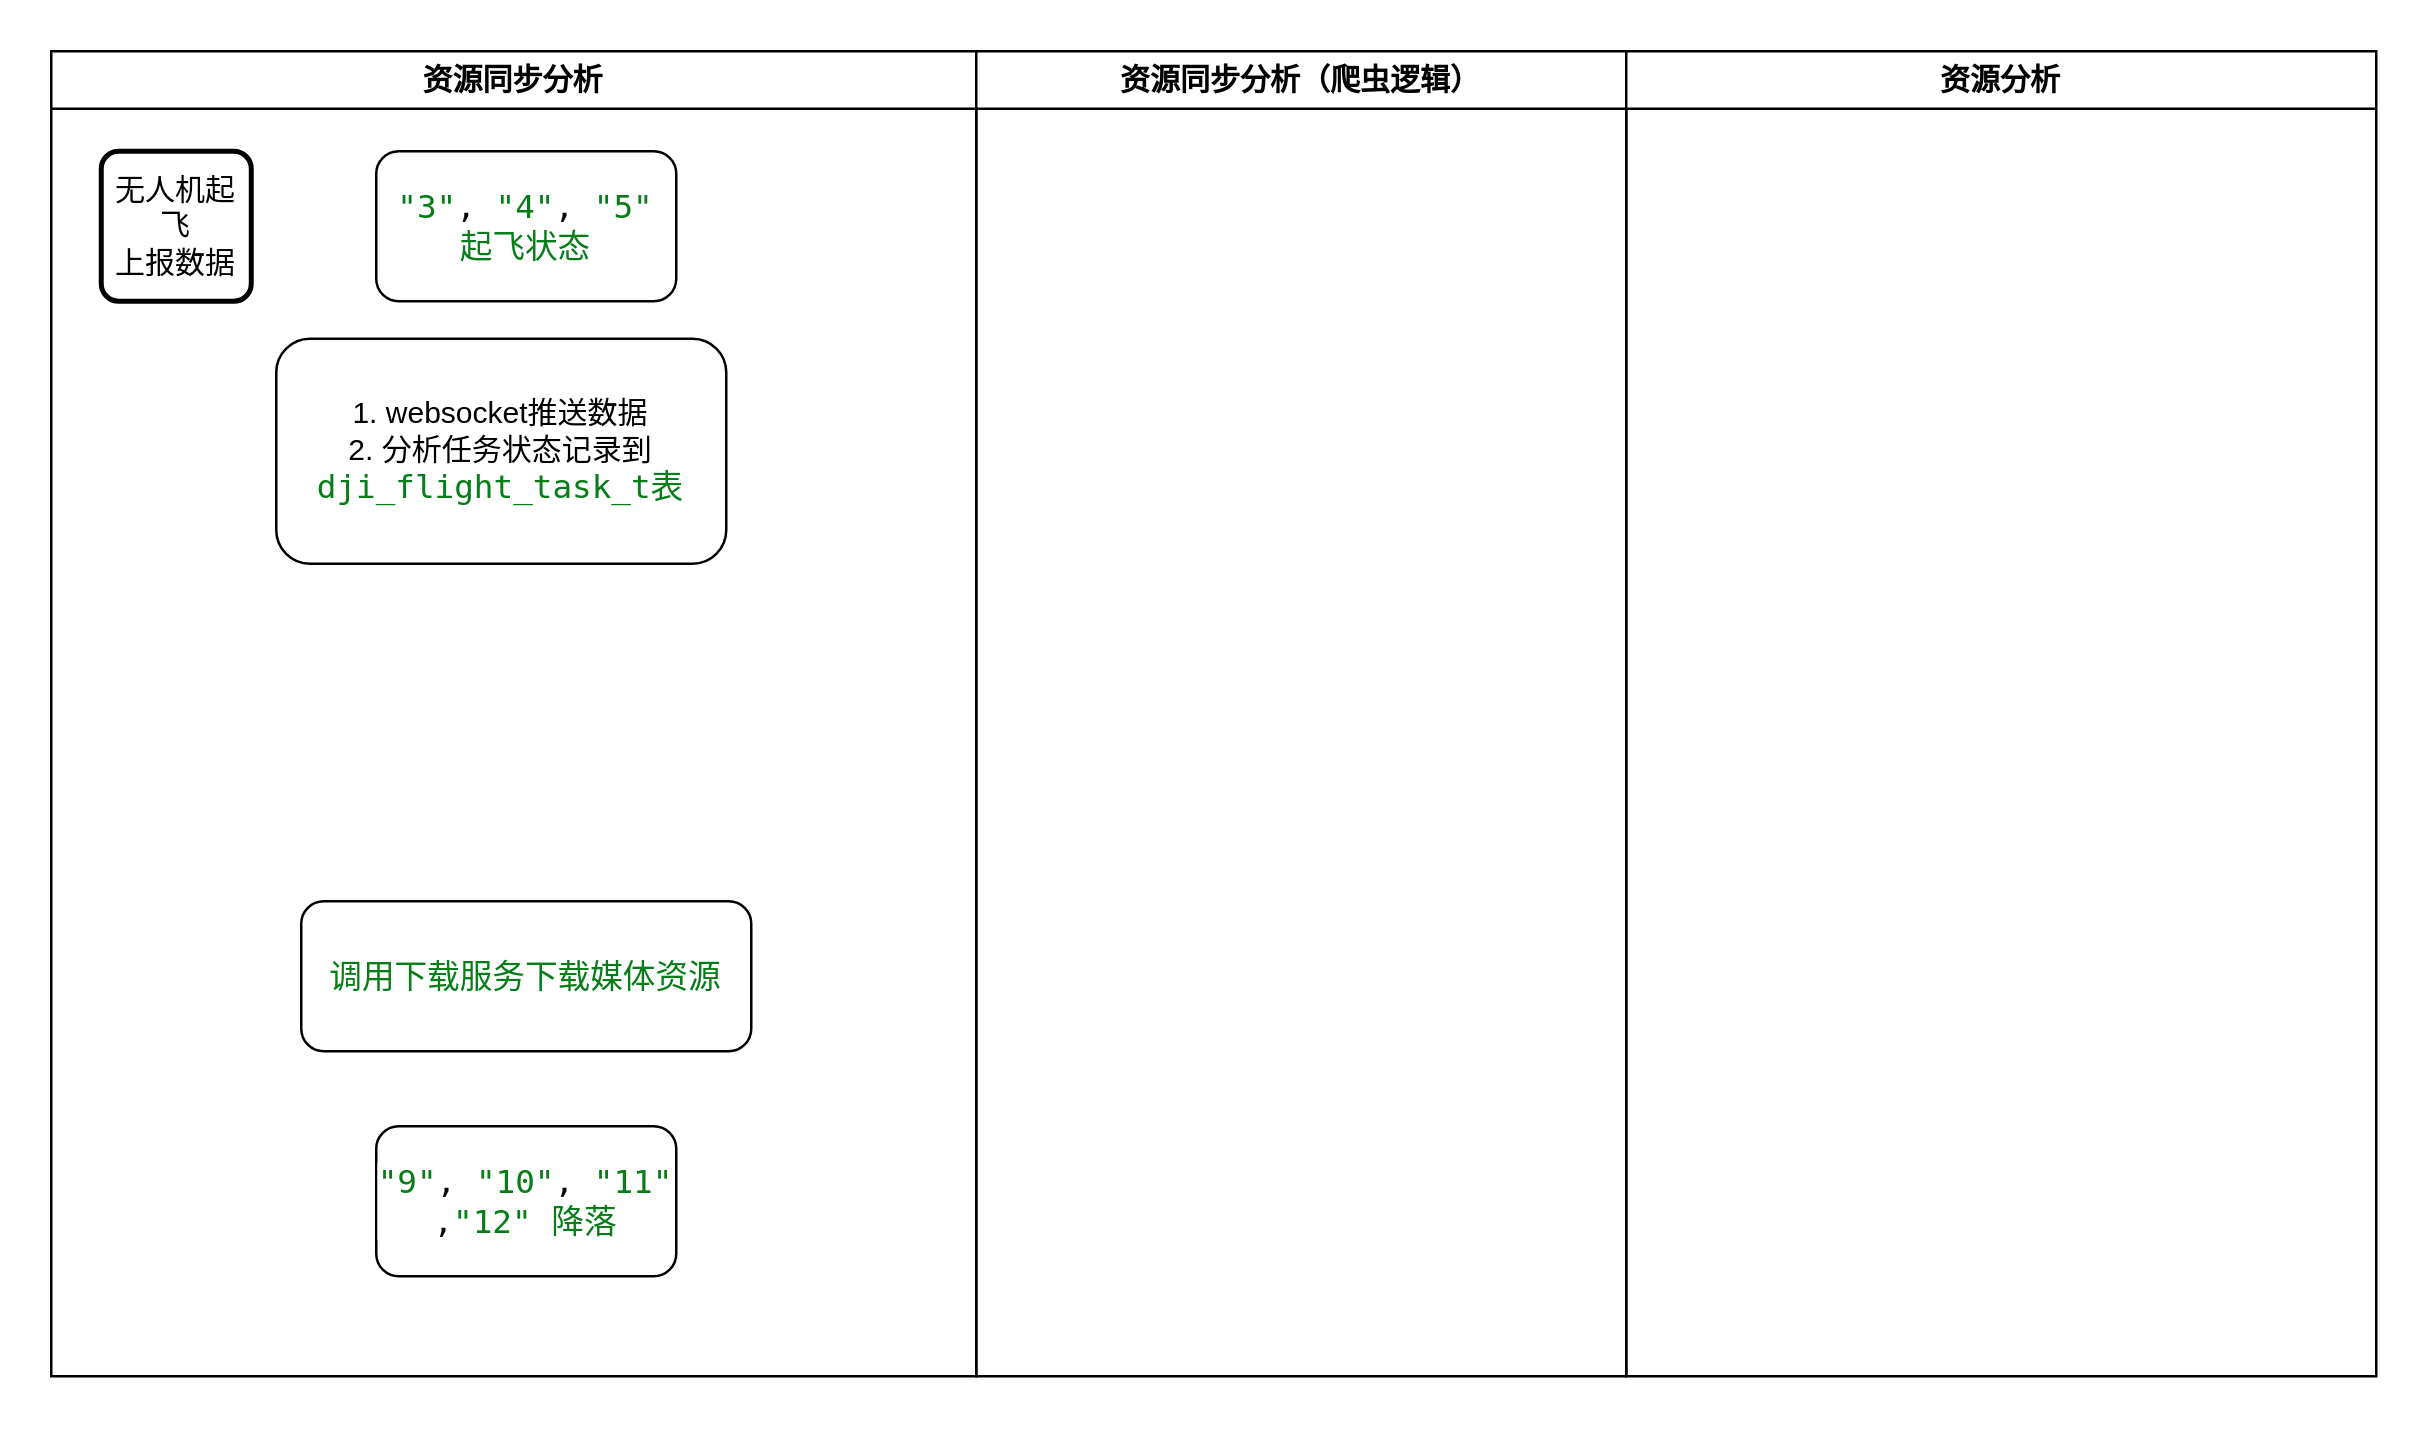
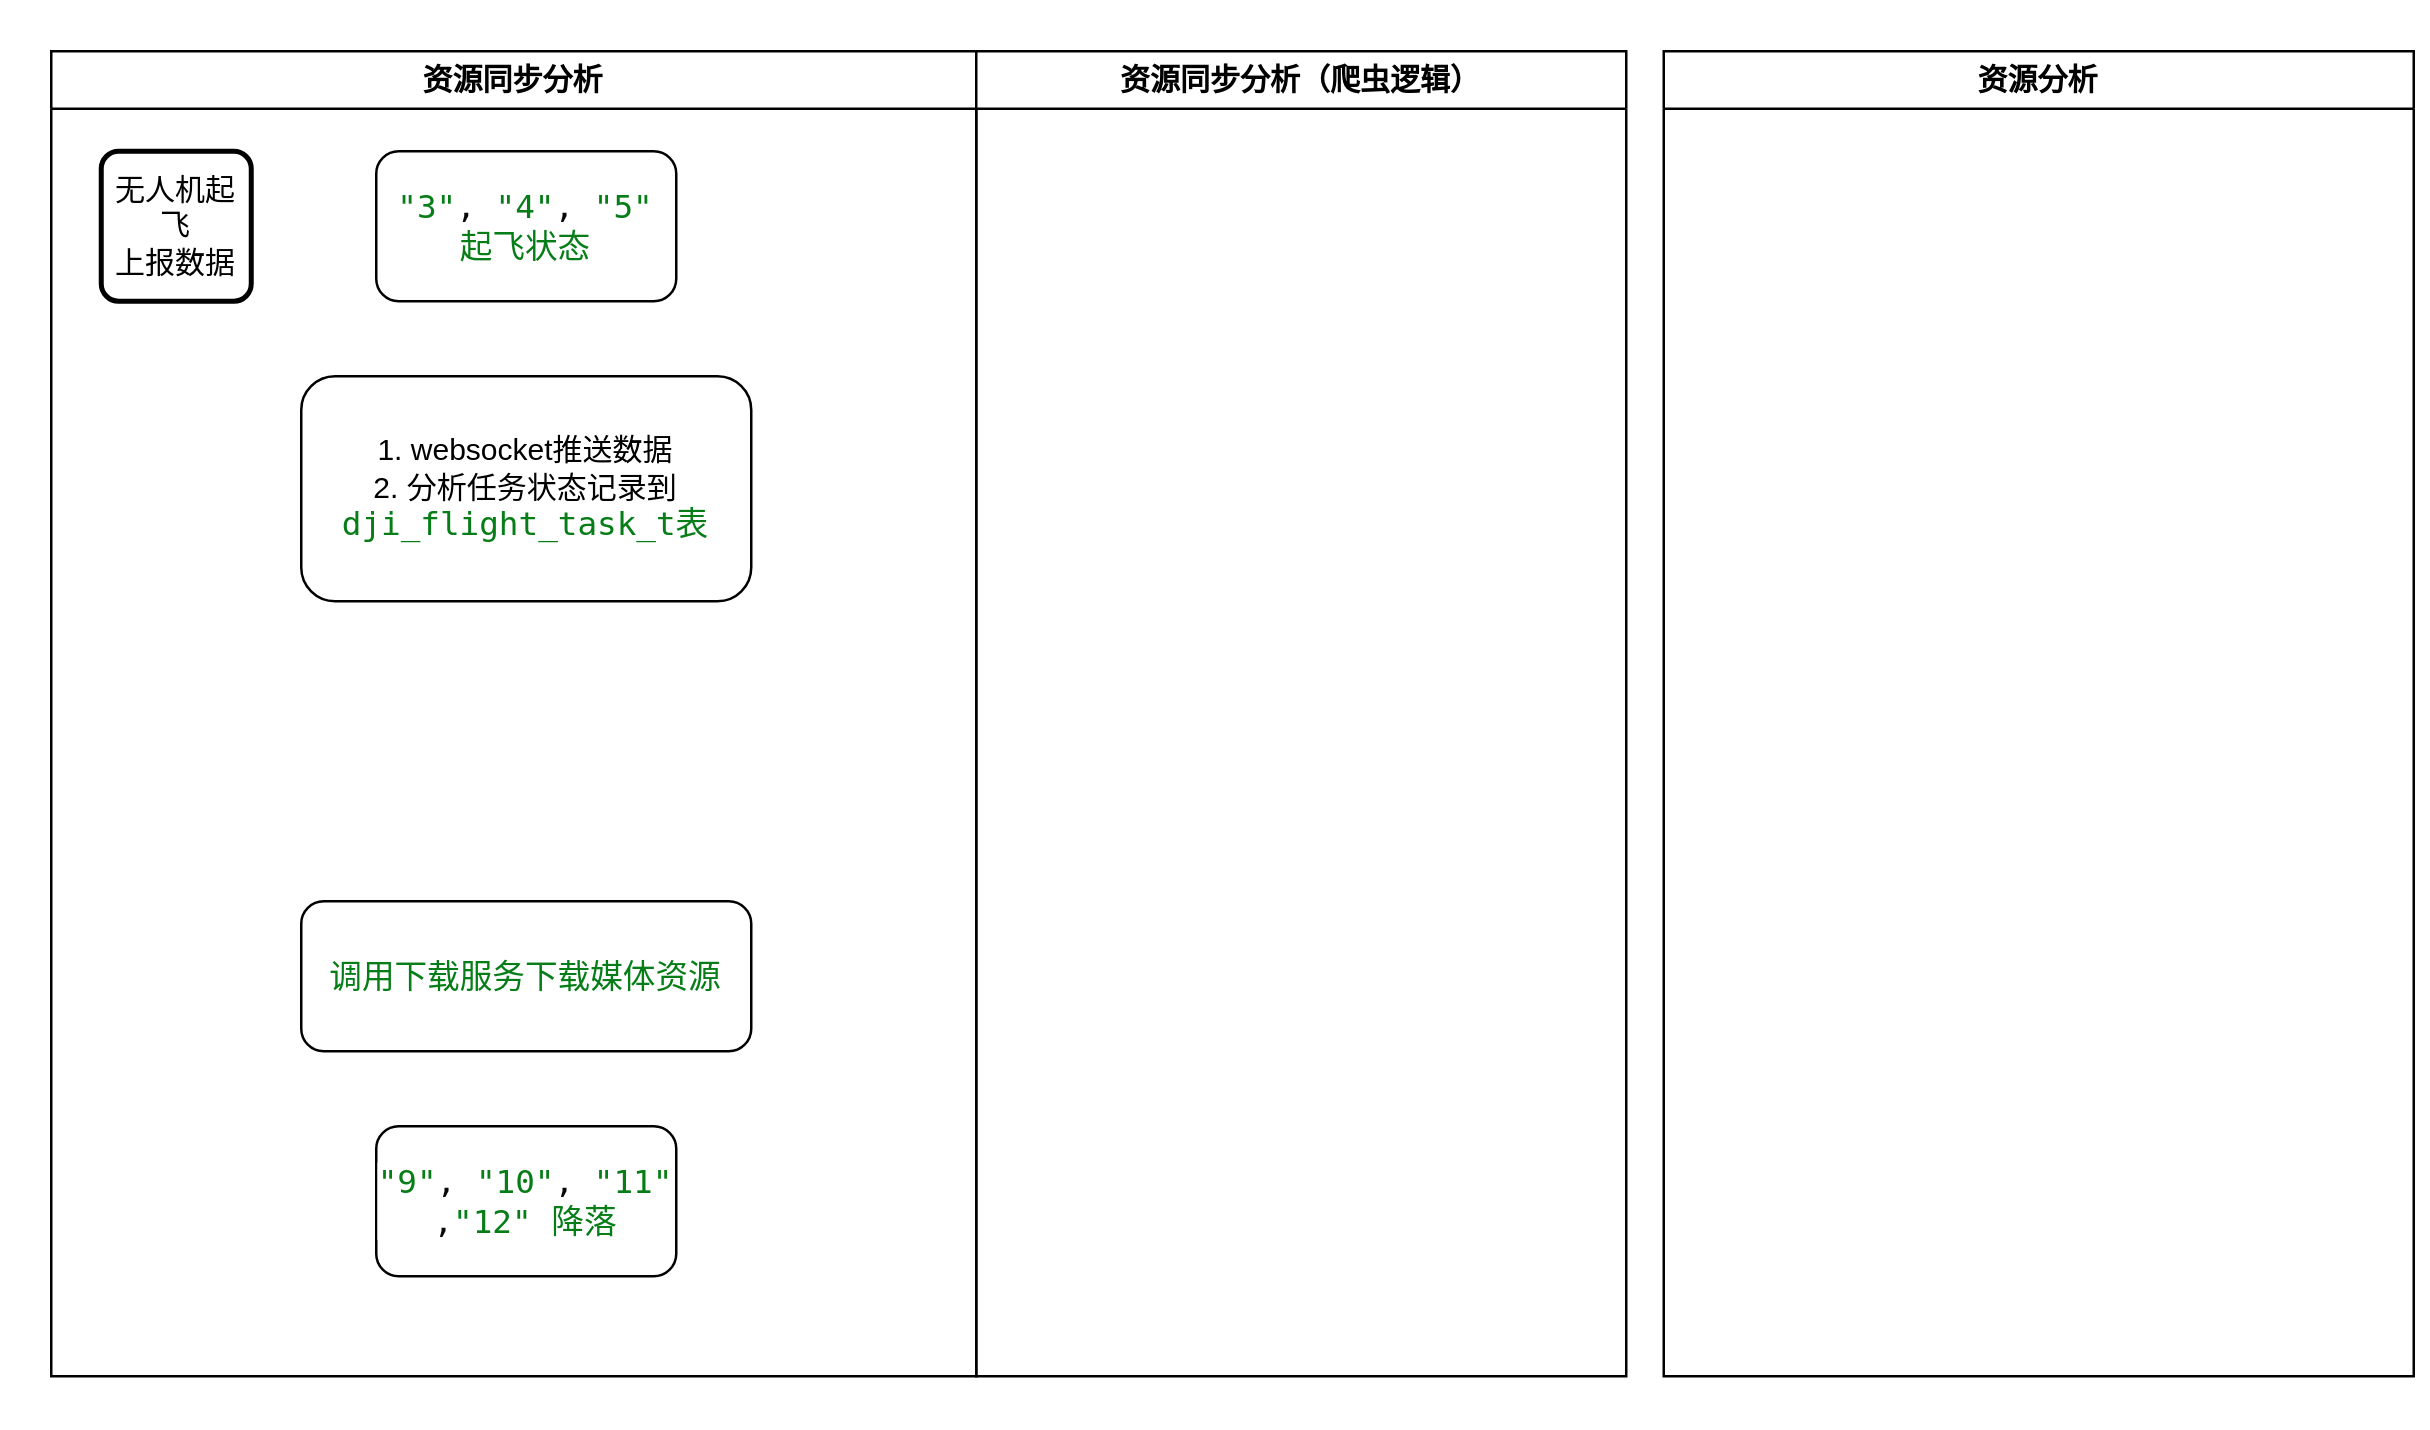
node "1. websocket推送数据 2. 分析任务状态记录到dji_flight_task_t表": moved (501, 451) -> (526, 489)
node "资源分析": moved (2001, 714) -> (2039, 714)
